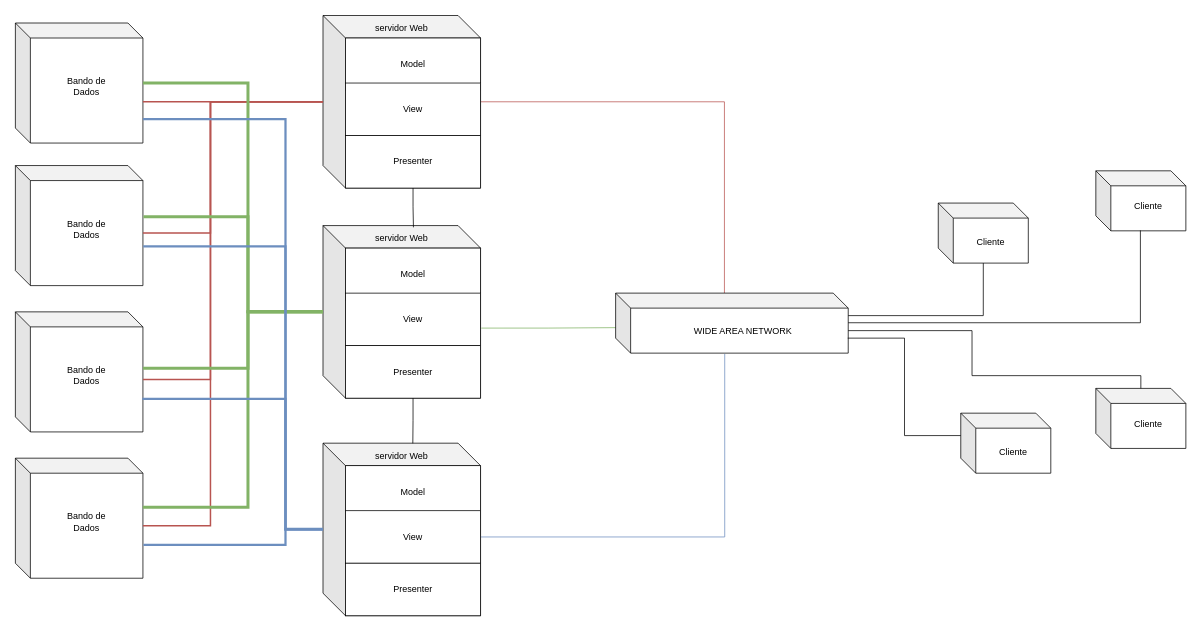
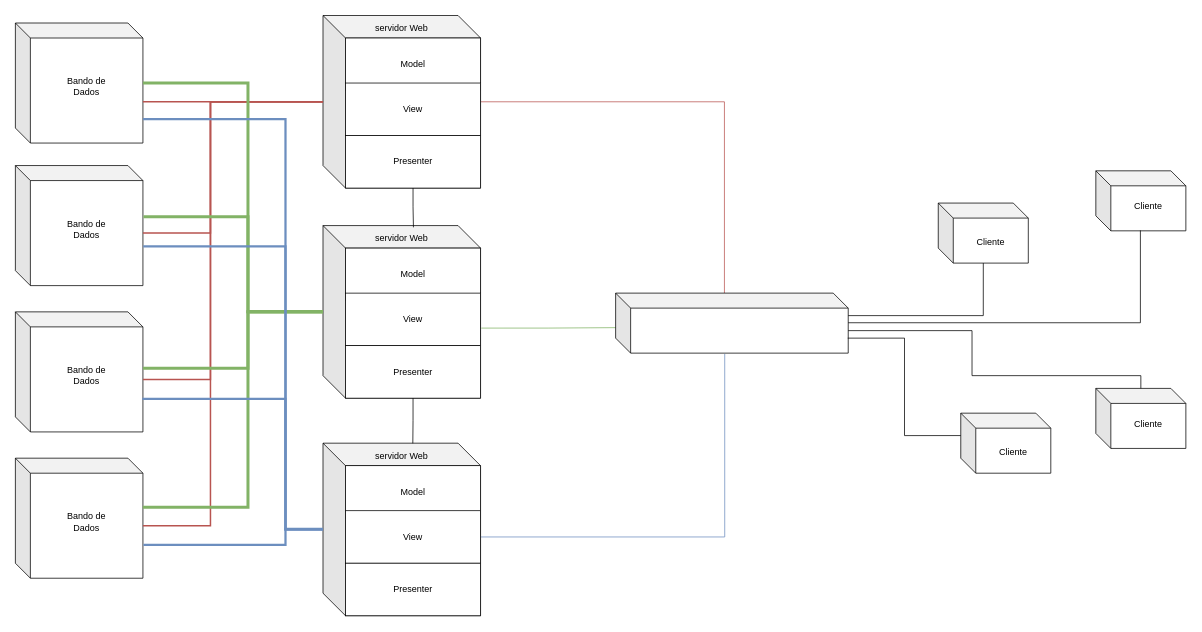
node "WIDE AREA NETWORK": removed
